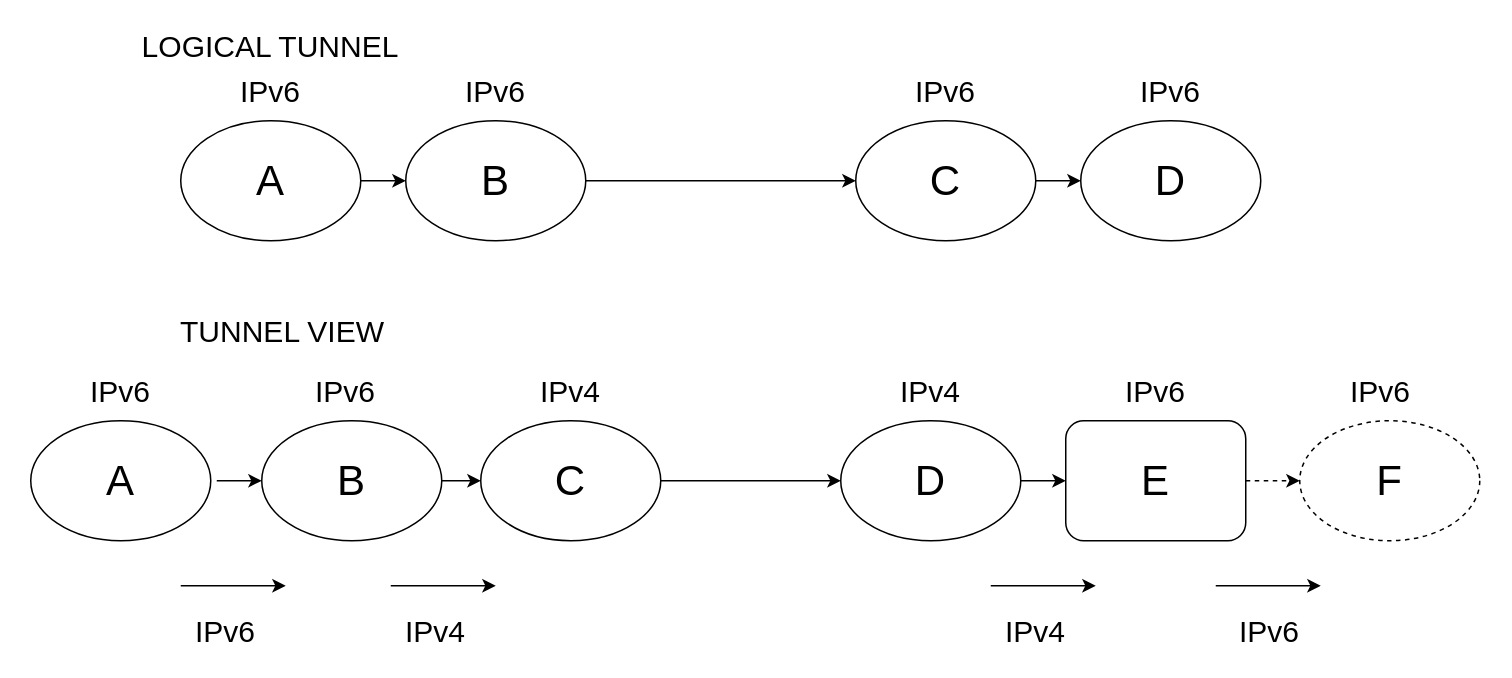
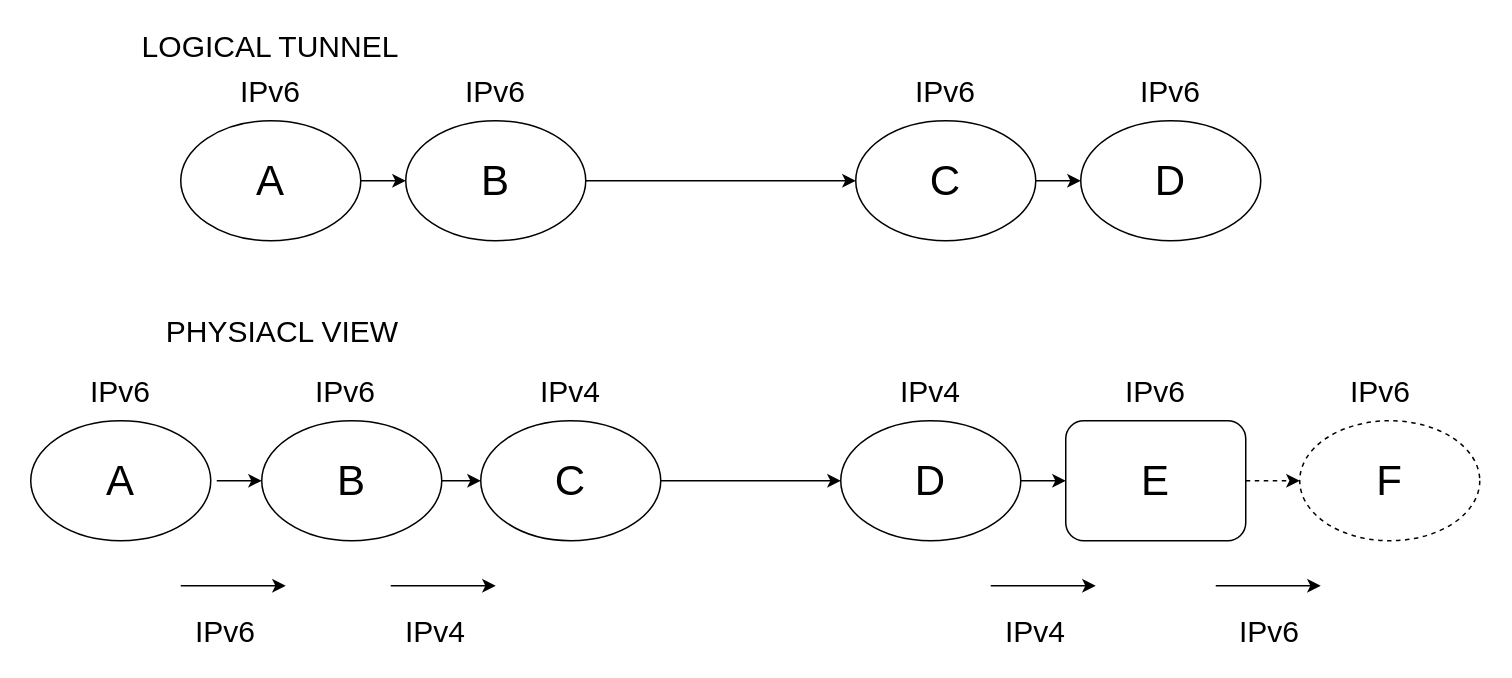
node "TUNNEL VIEW": label "TUNNEL VIEW" -> "PHYSIACL VIEW"
